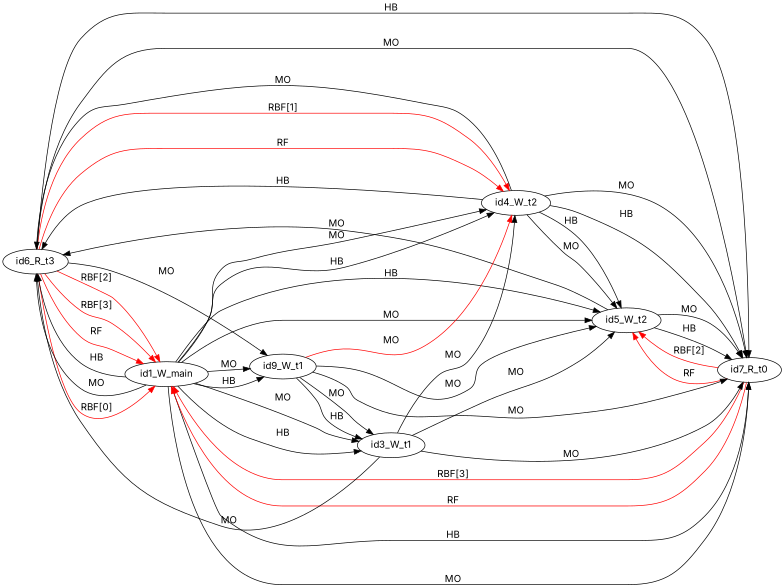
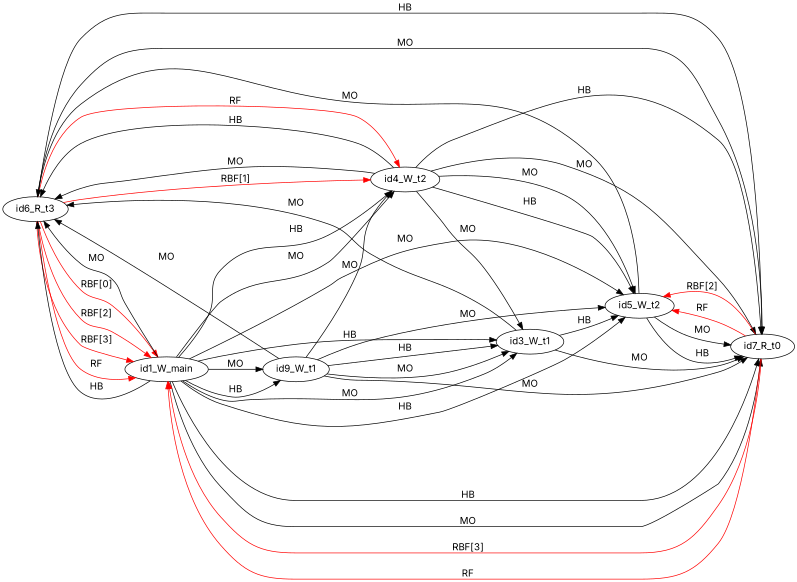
edge "id6_R_t3" -> "id9_W_t1": reversed
edge "id9_W_t1" -> "id4_W_t2": color red -> black
edge "id3_W_t1" -> "id4_W_t2": reversed
edge "id3_W_t1" -> "id5_W_t2": label "MO" -> "HB"
